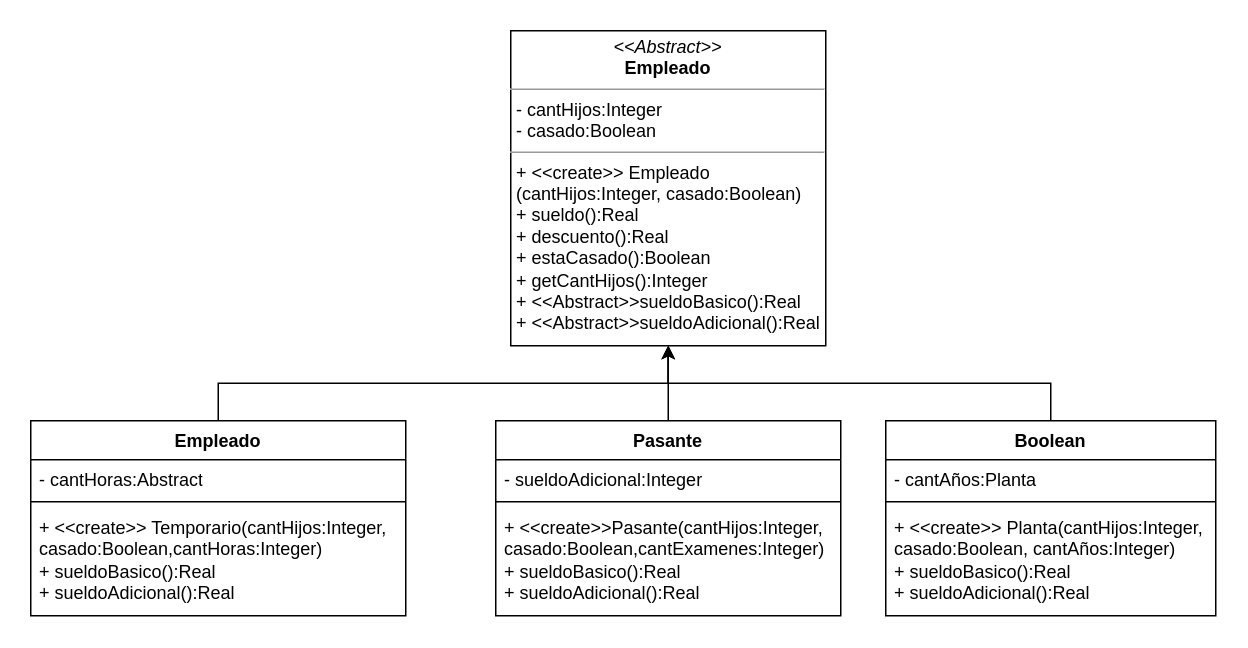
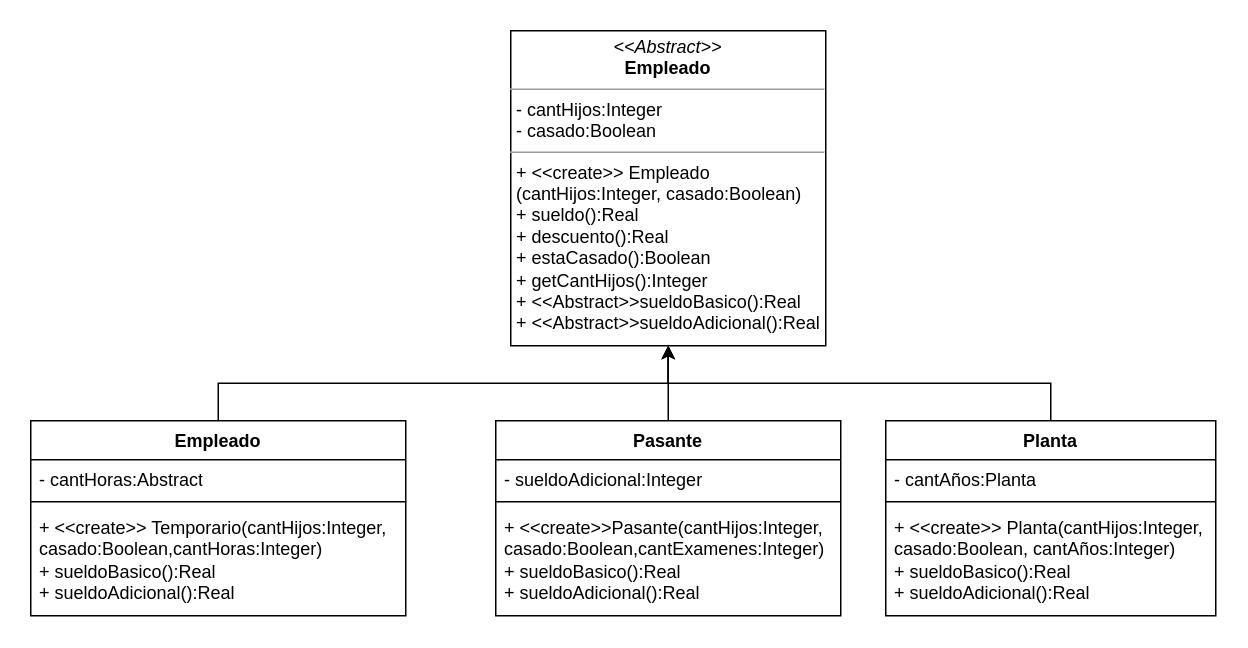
node "Boolean": label "Boolean" -> "Planta"
